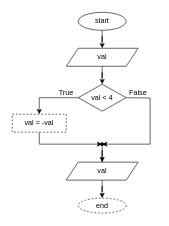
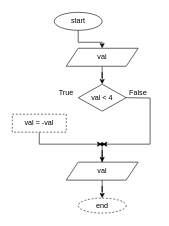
node "start": moved (102, 21) -> (78, 21)
edge "val < 4" -> "val = -val": removed
